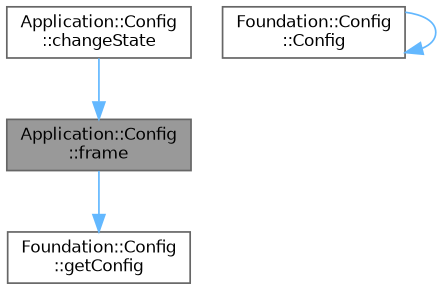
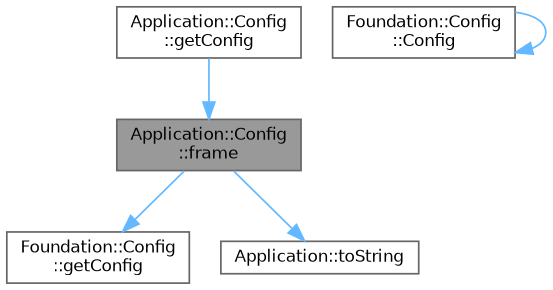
node "Application::Config ::changeState": label "Application::Config ::changeState" -> "Application::Config ::getConfig"
node "Application::toString": added
